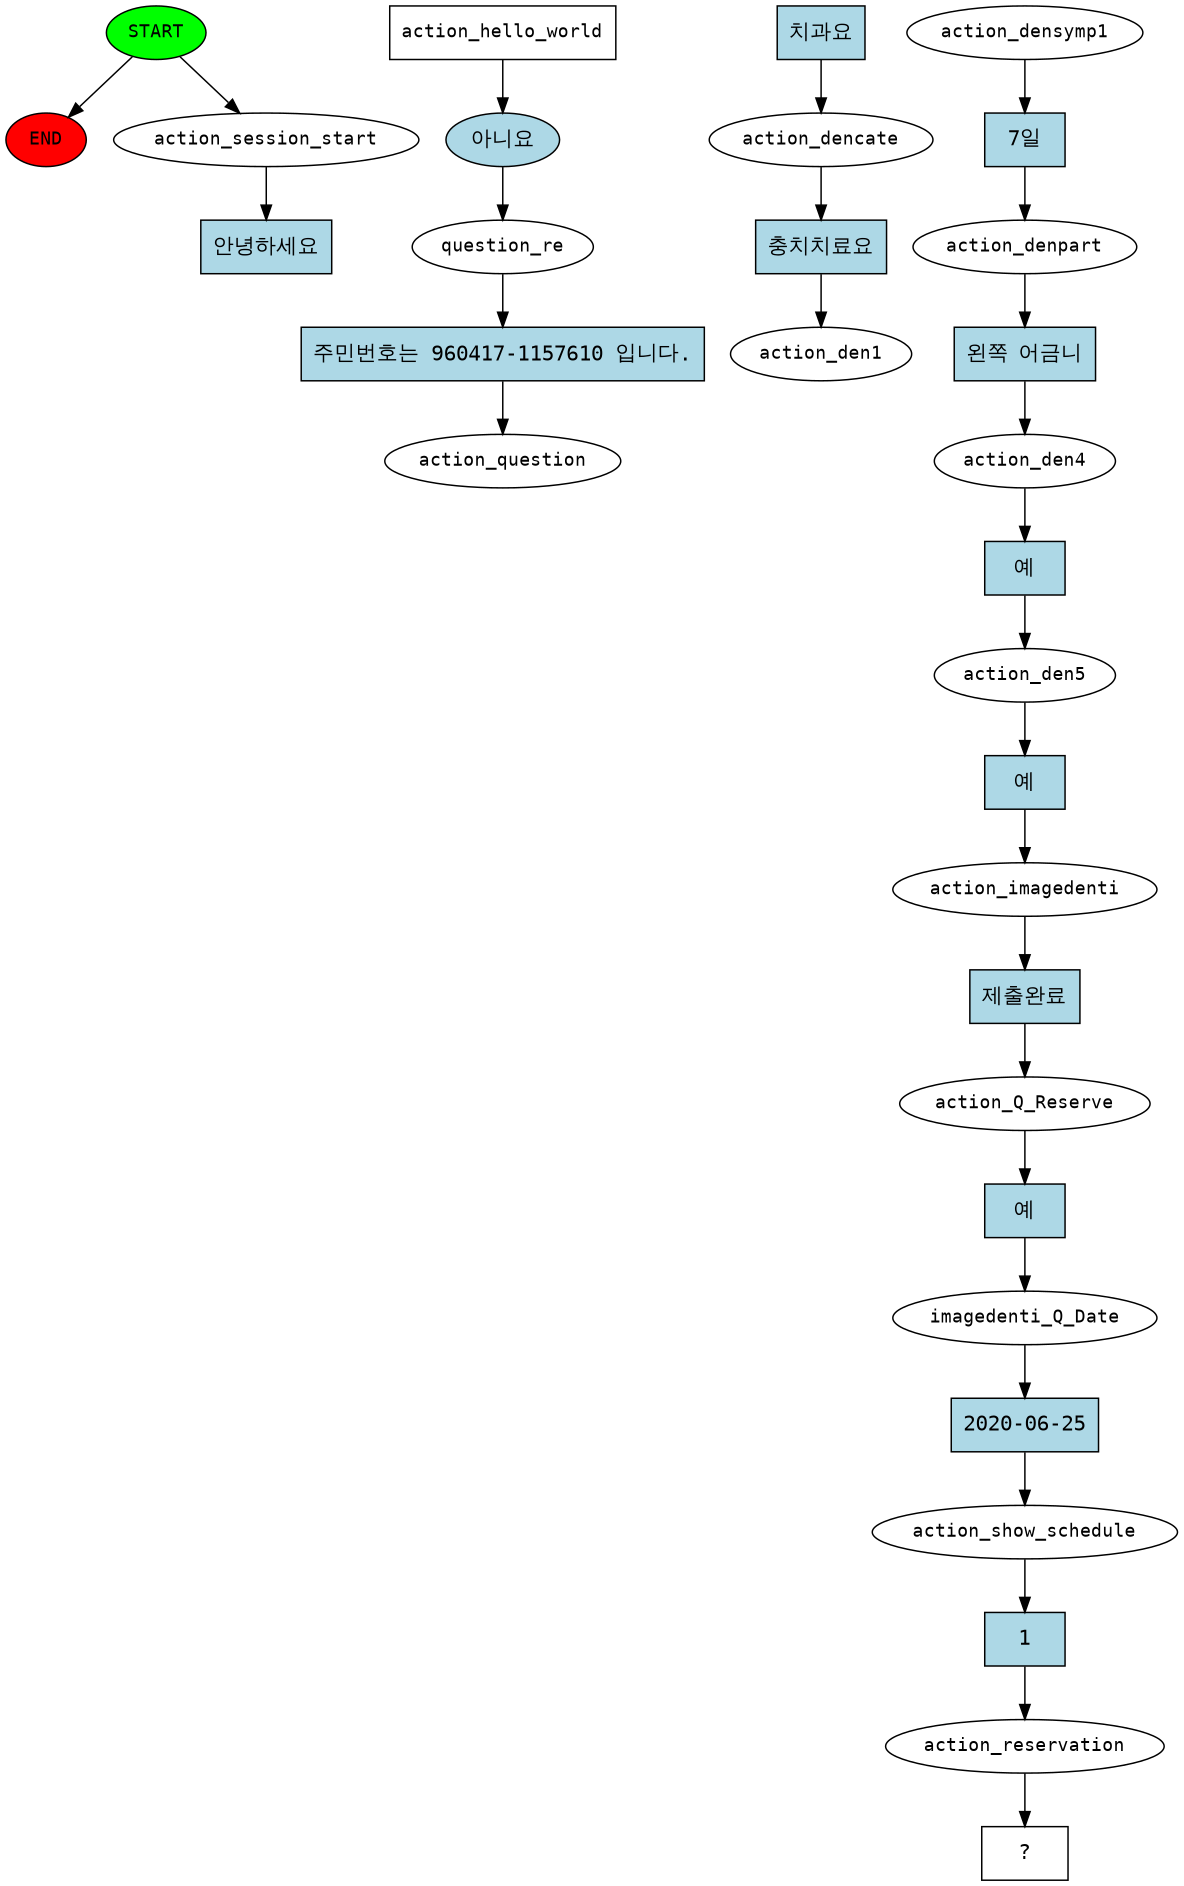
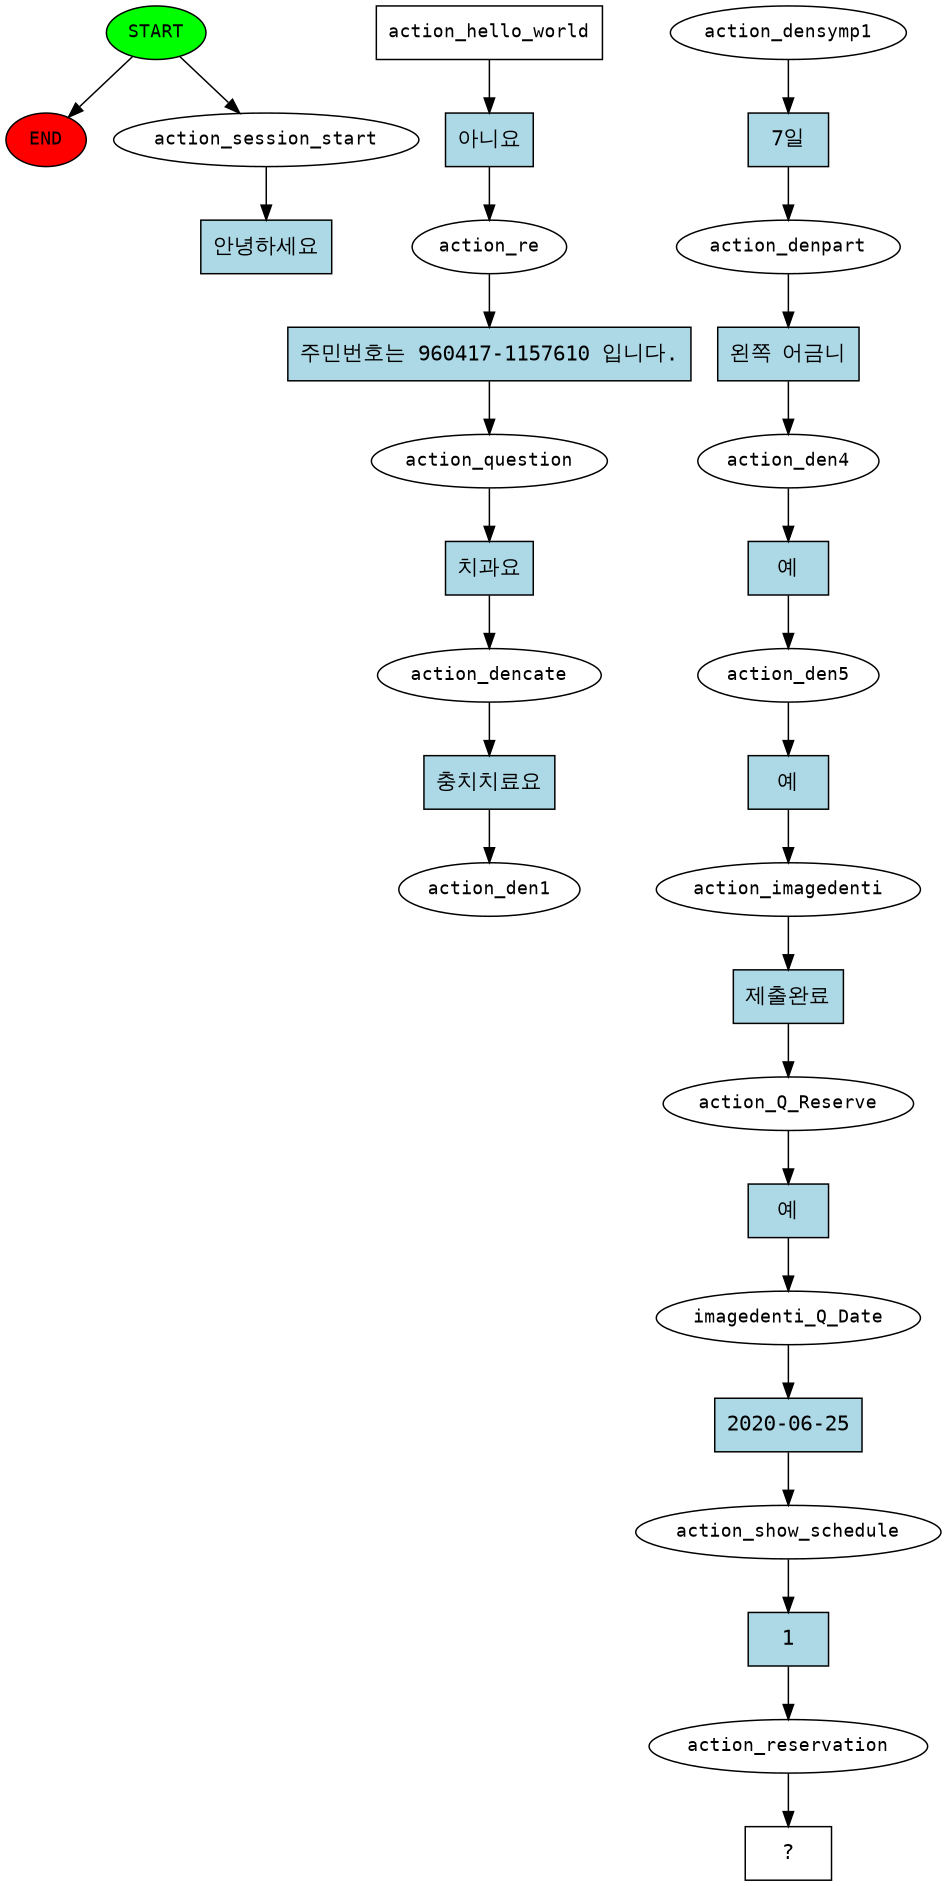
node "아니요": shape ellipse -> box
node "question_re": label "question_re" -> "action_re"
edge "action_question" -> "치과요": added
